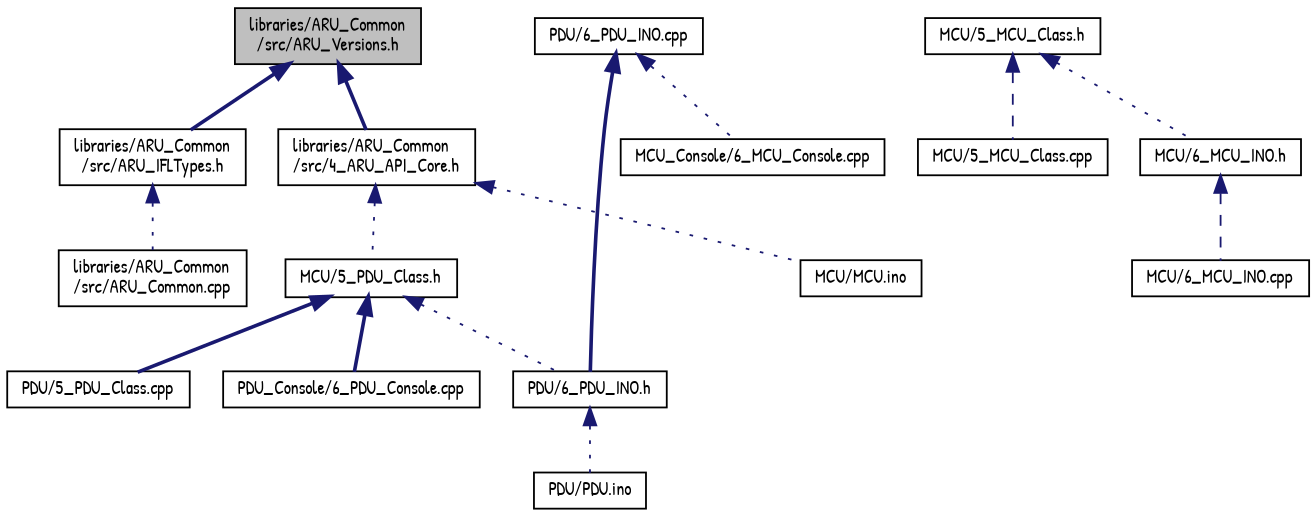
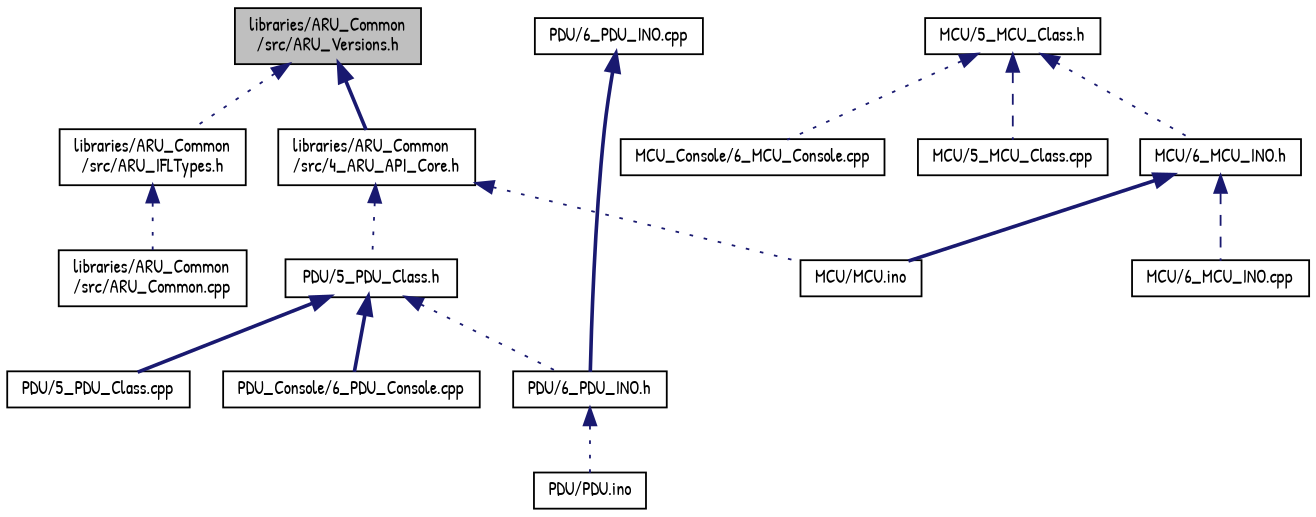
edge "libraries/ARU_Common /src/ARU_IFLTypes.h" -> "libraries/ARU_Common /src/ARU_Versions.h": style bold -> dotted
edge "MCU_Console/6_MCU_Console.cpp" -> "PDU/6_PDU_INO.cpp": now "MCU_Console/6_MCU_Console.cpp" -> "MCU/5_MCU_Class.h"
edge "MCU/MCU.ino" -> "MCU/6_MCU_INO.h": added
node "MCU/5_PDU_Class.h": label "MCU/5_PDU_Class.h" -> "PDU/5_PDU_Class.h"
